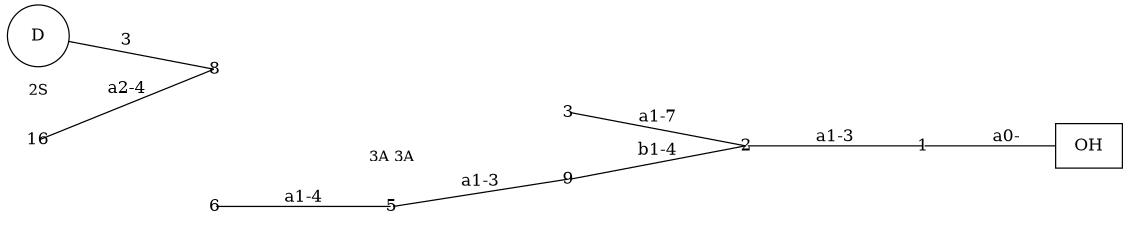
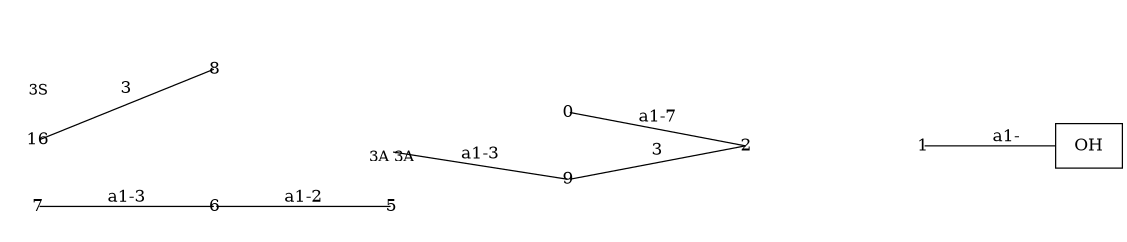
node "D": removed
node "2S": label "2S" -> "3S"
edge "8" -- "16": label "a2-4" -> "3"
node "3": label "3" -> "0"
edge "1" -- "OH": label "a0-" -> "a1-"
edge "2" -- "1": removed, label "a1-3"
edge "2" -- "9": label "b1-4" -> "3"
edge "9" -- "5": now "9" -- "3A 3A"
edge "6" -- "5": label "a1-4" -> "a1-2"
node "7": added
